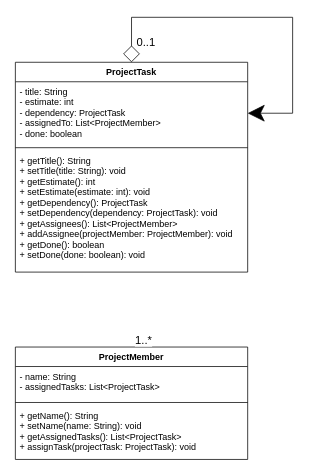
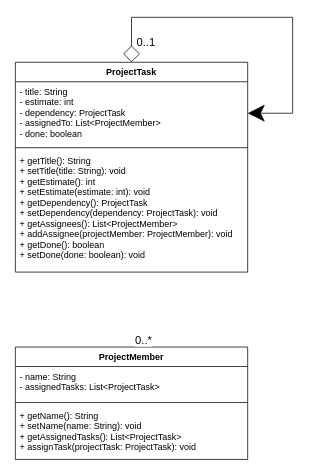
node "1..*": label "1..*" -> "0..*"
